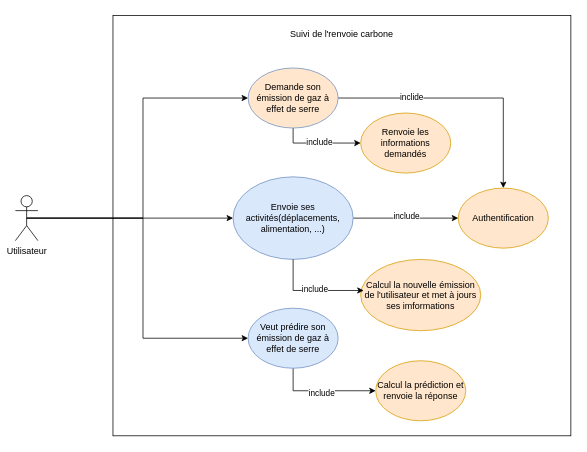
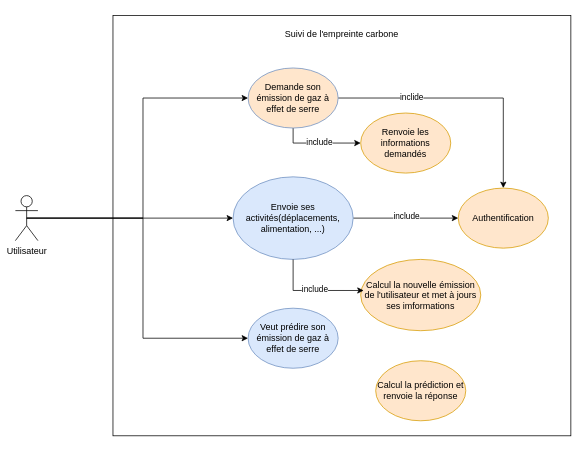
node "Suivi de l'renvoie carbone": label "Suivi de l'renvoie carbone" -> "Suivi de l'empreinte carbone"
edge "Veut prédire son émission de gaz à effet de serre" -> "Calcul la prédiction et renvoie la réponse": removed, label "include"
